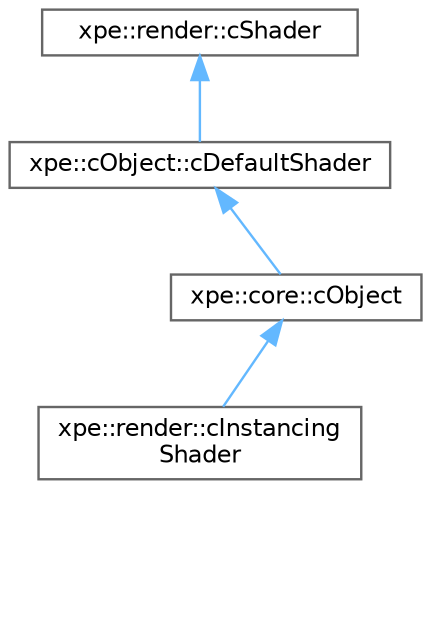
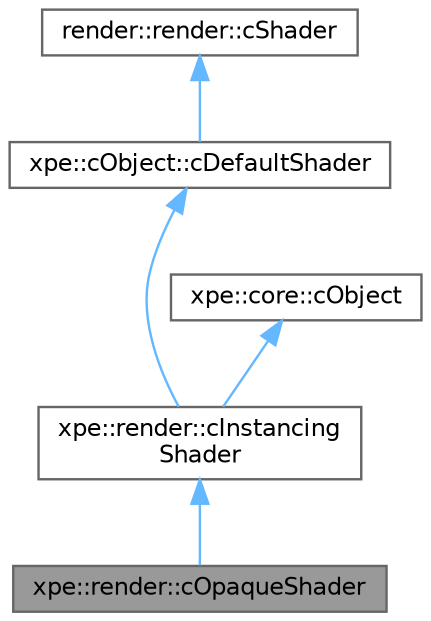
node "xpe::render::cShader": label "xpe::render::cShader" -> "render::render::cShader"
edge "xpe::core::cObject" -> "xpe::cObject::cDefaultShader": now "xpe::render::cInstancing Shader" -> "xpe::cObject::cDefaultShader"
node "xpe::render::cOpaqueShader": added
